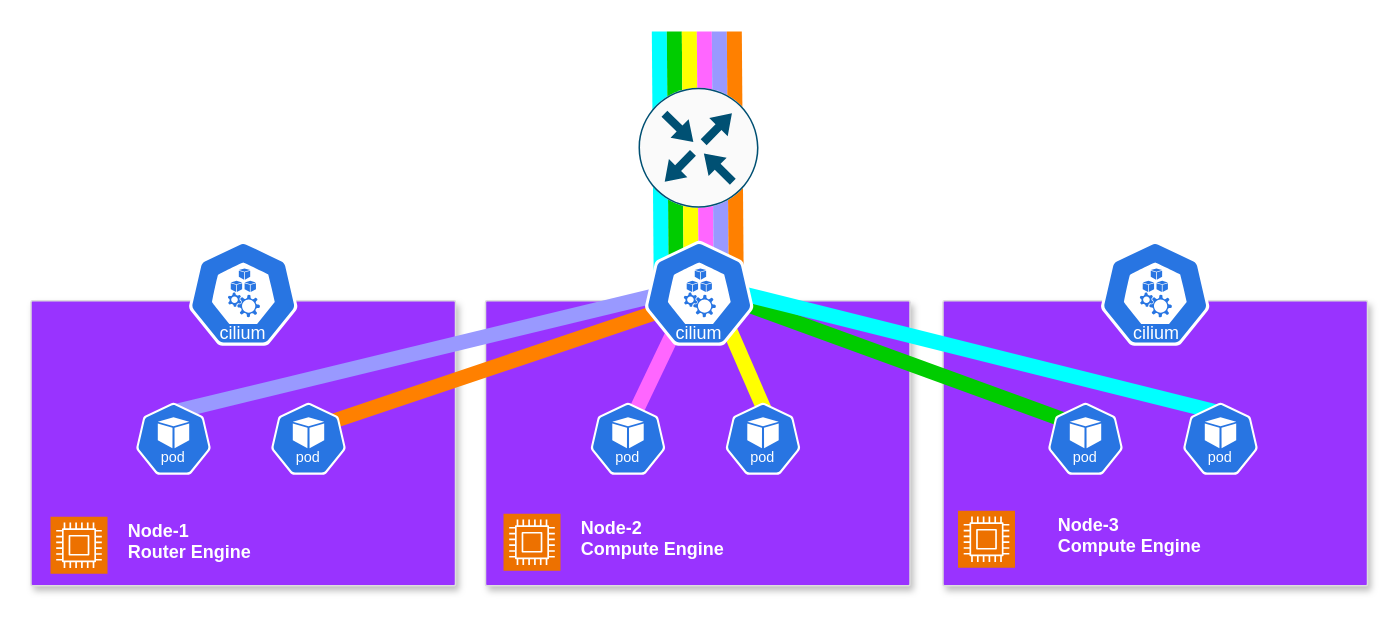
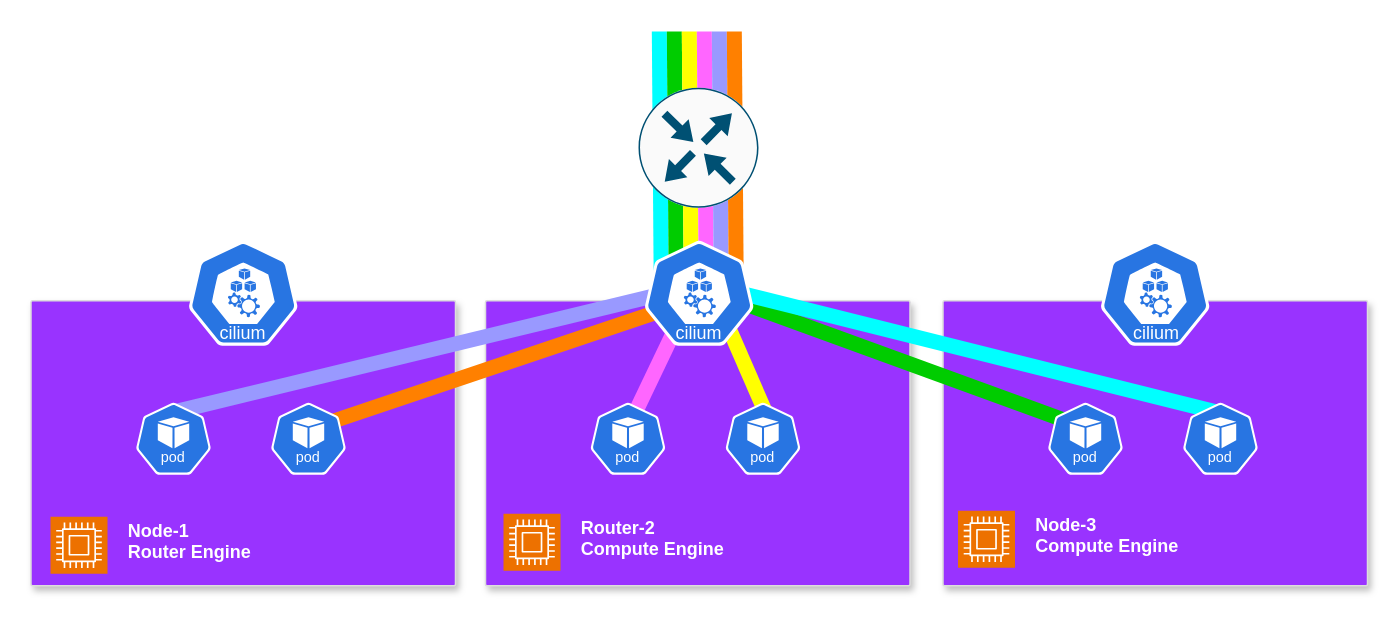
node "Node-2Compute Engine": label "Node-2Compute Engine" -> "Router-2Compute Engine"
node "Node-3Compute Engine": moved (1145, 542) -> (1123, 542)
